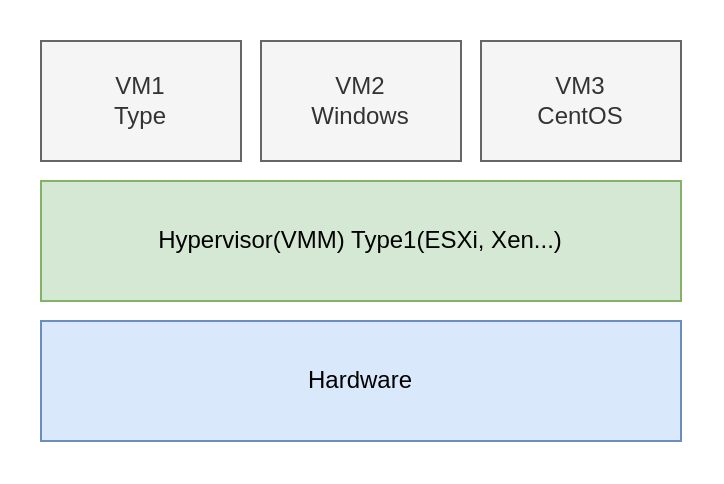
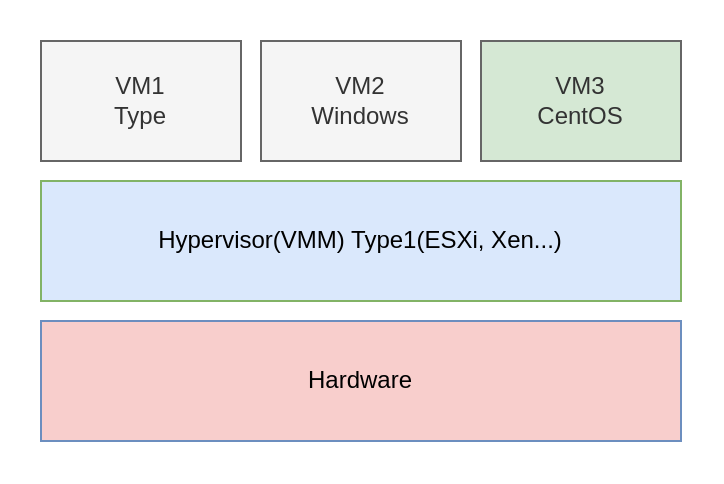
node "VM3 CentOS": fillcolor #f5f5f5 -> #d5e8d4
node "Hypervisor(VMM) Type1(ESXi, Xen...)": fillcolor #d5e8d4 -> #dae8fc
node "Hardware": fillcolor #dae8fc -> #f8cecc
